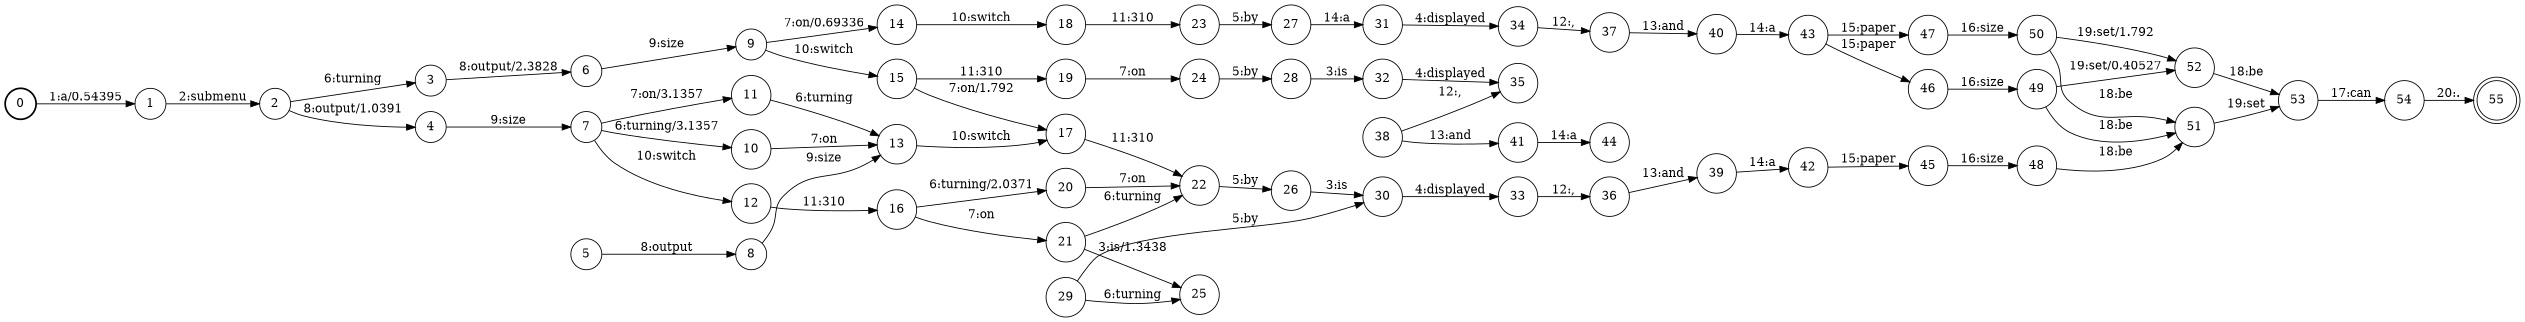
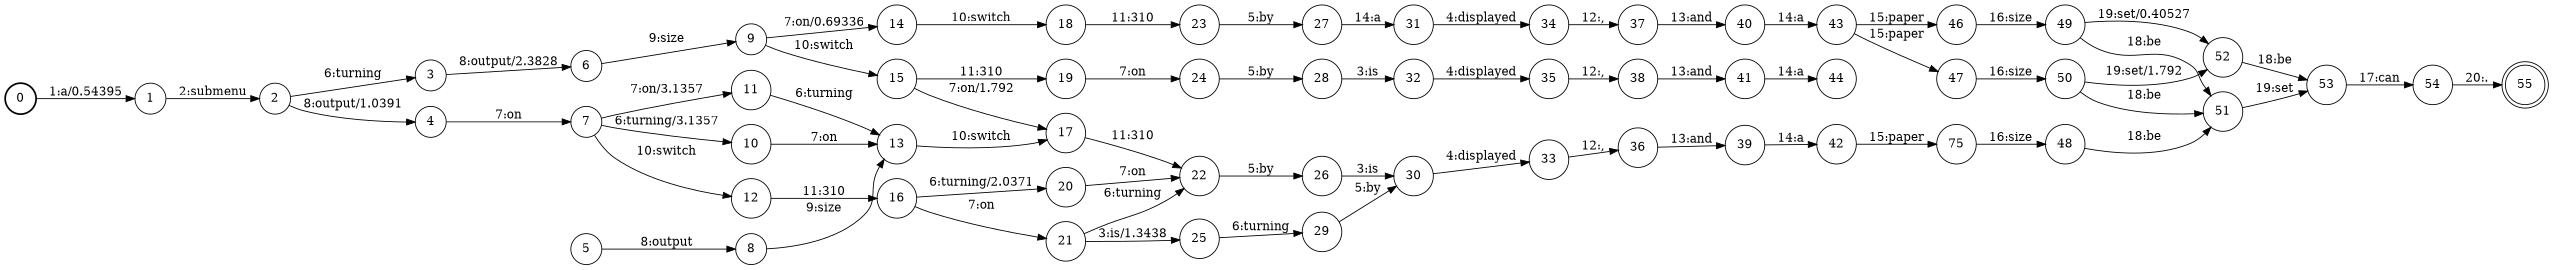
edge "38" -> "35": reversed
edge "4" -> "7": label "9:size" -> "7:on"
node "45": label "45" -> "75"
edge "29" -> "25": reversed
